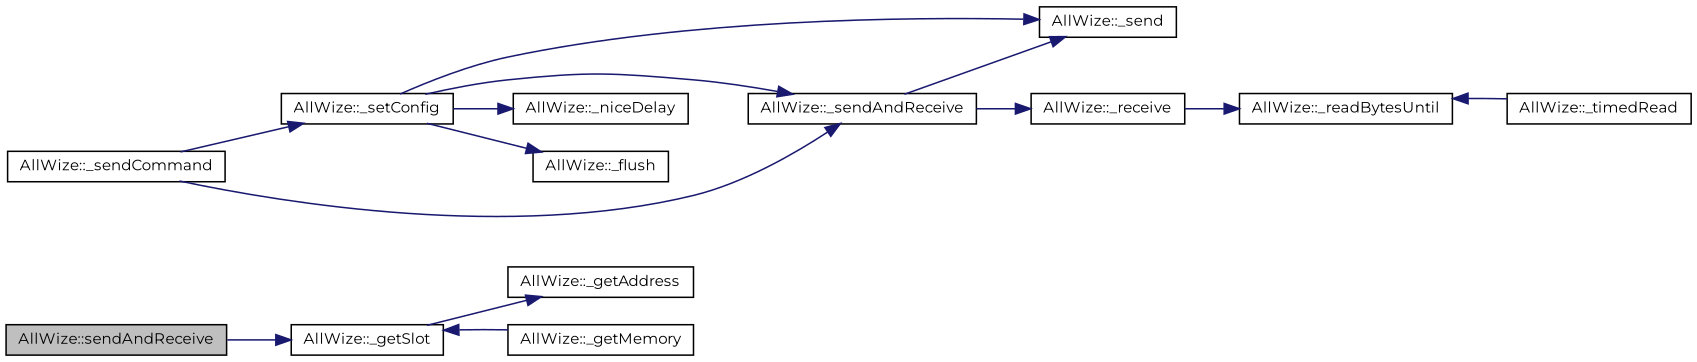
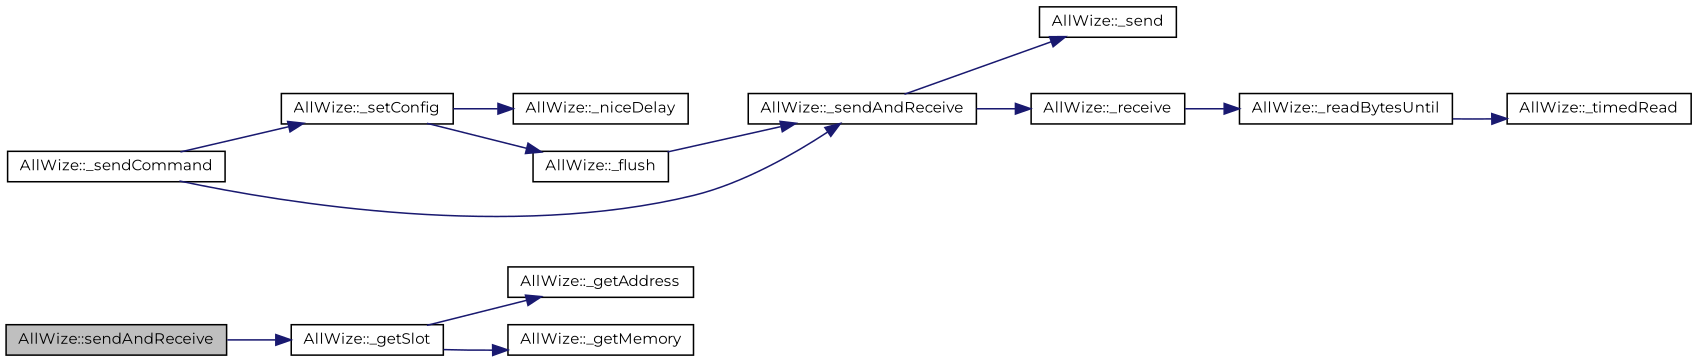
edge "AllWize::_setConfig" -> "AllWize::_send": removed
edge "AllWize::_setConfig" -> "AllWize::_sendAndReceive": now "AllWize::_flush" -> "AllWize::_sendAndReceive"
edge "AllWize::_timedRead" -> "AllWize::_readBytesUntil": reversed
edge "AllWize::_getMemory" -> "AllWize::_getSlot": reversed
